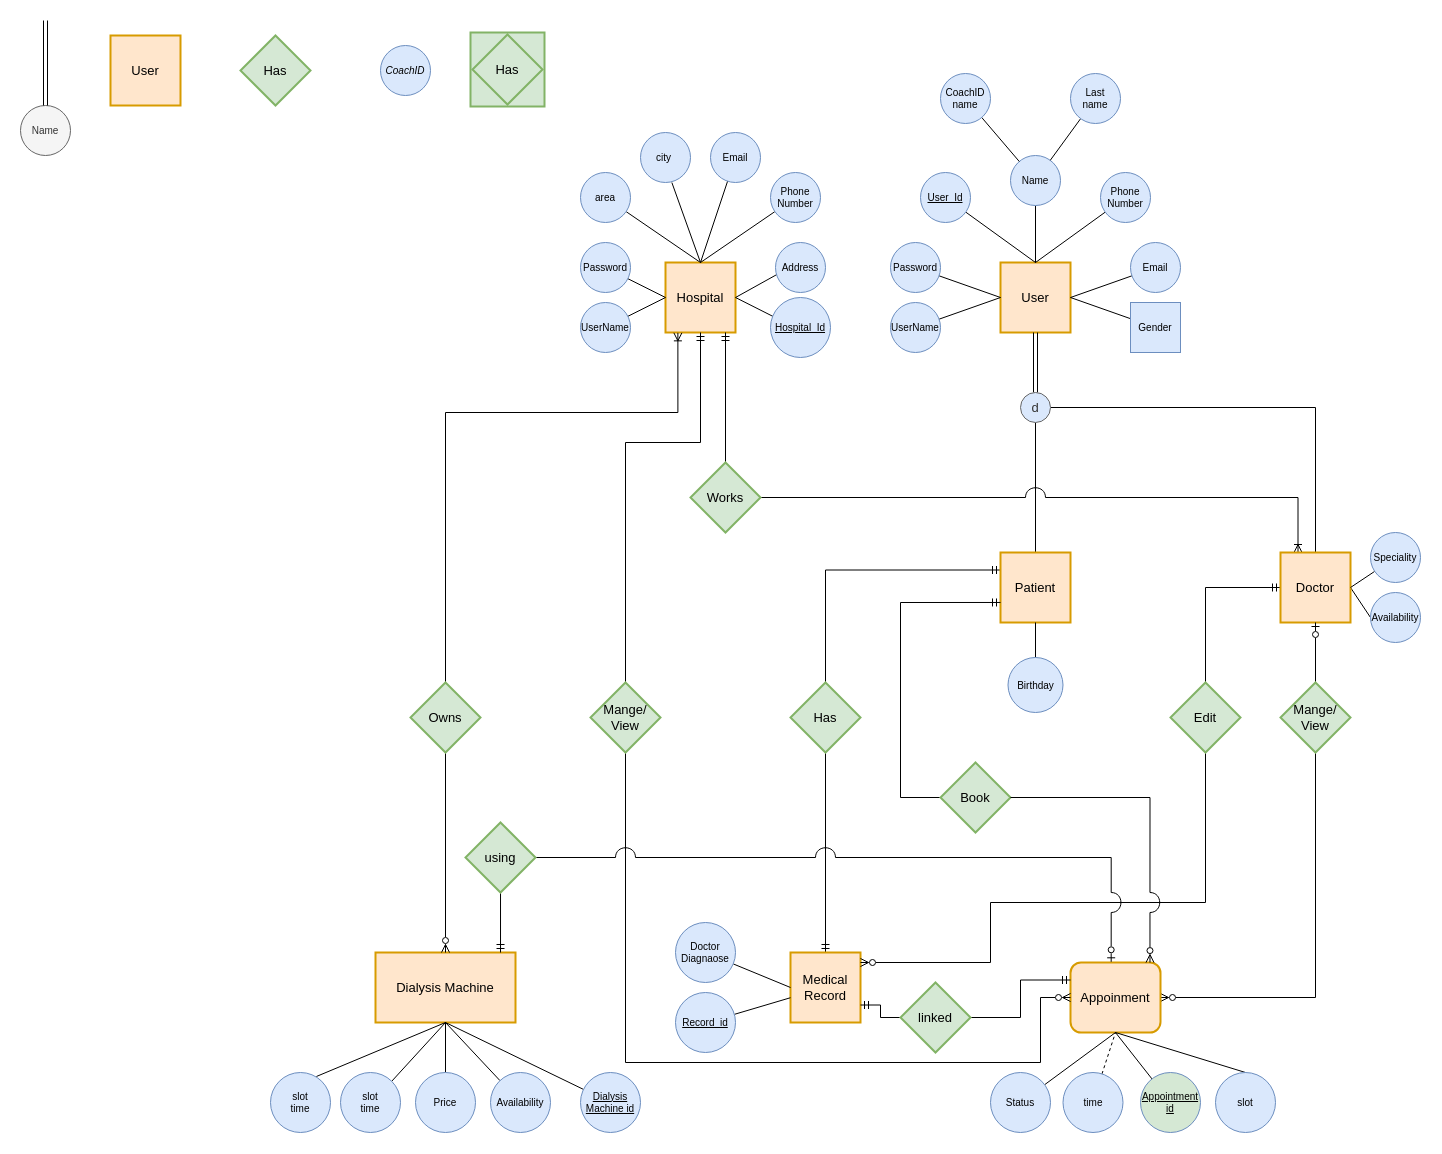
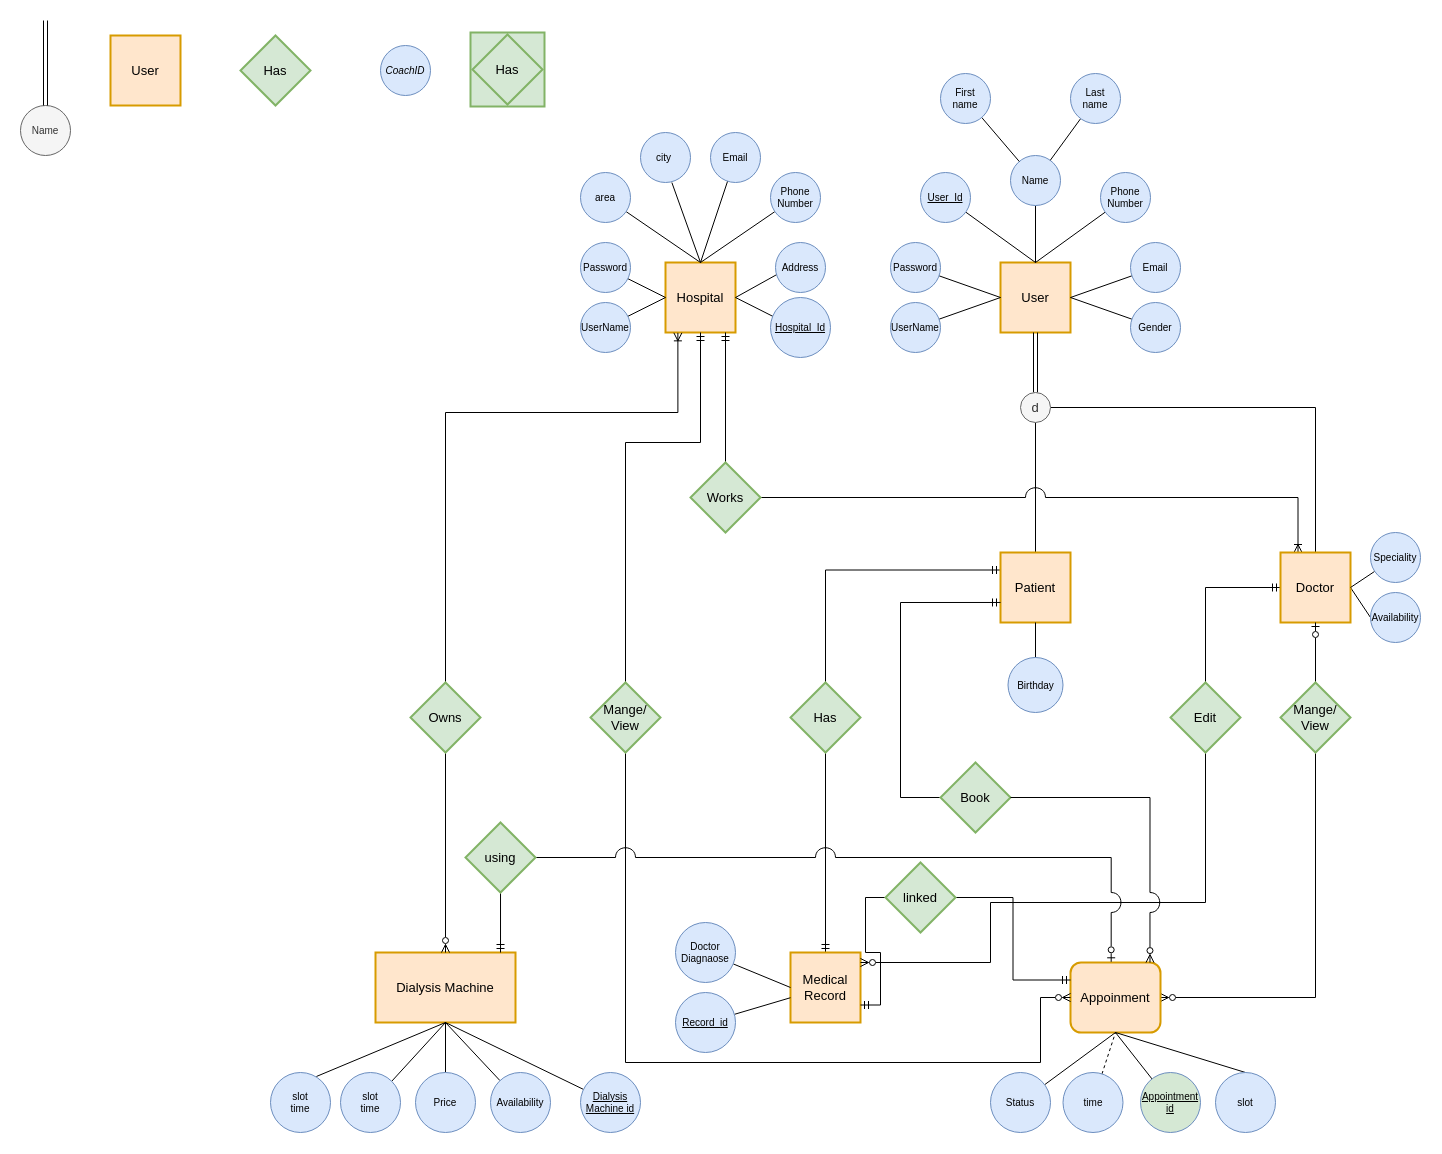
node "CoachID name": label "CoachID name" -> "First name"
node "Gender": shape rectangle -> ellipse
node "d": fillcolor #dae8fc -> #f5f5f5
node "linked": moved (936, 1018) -> (921, 898)
